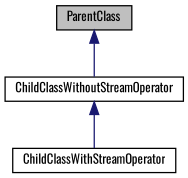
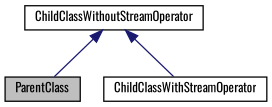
edge "ChildClassWithoutStreamOperator" -> "ParentClass": reversed
